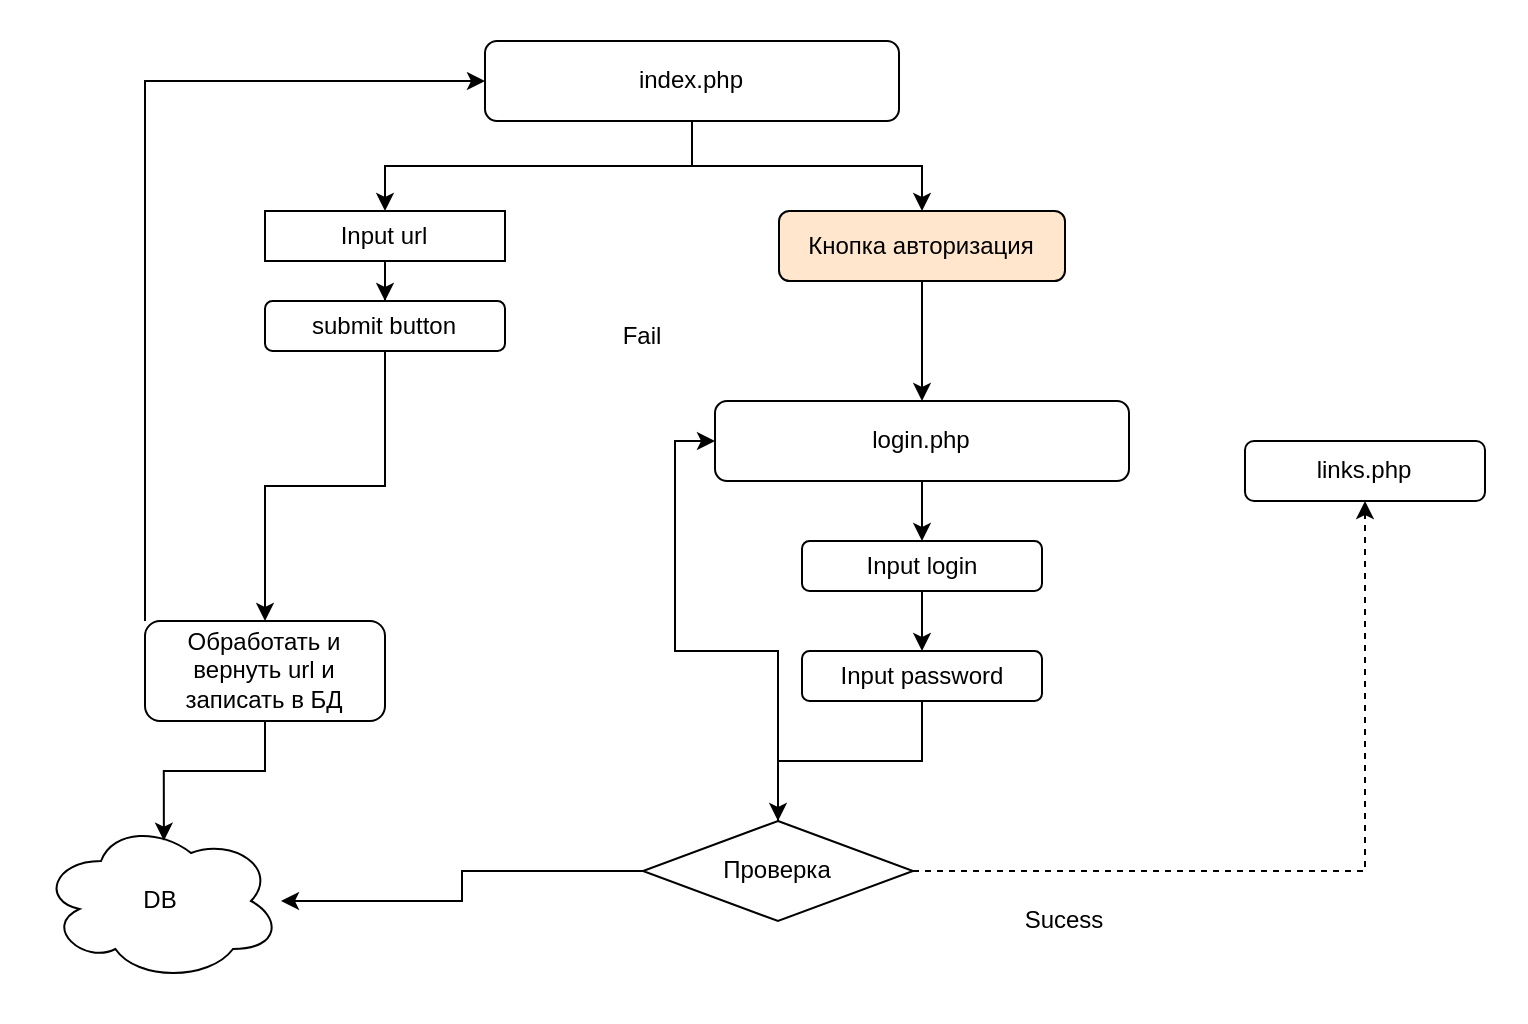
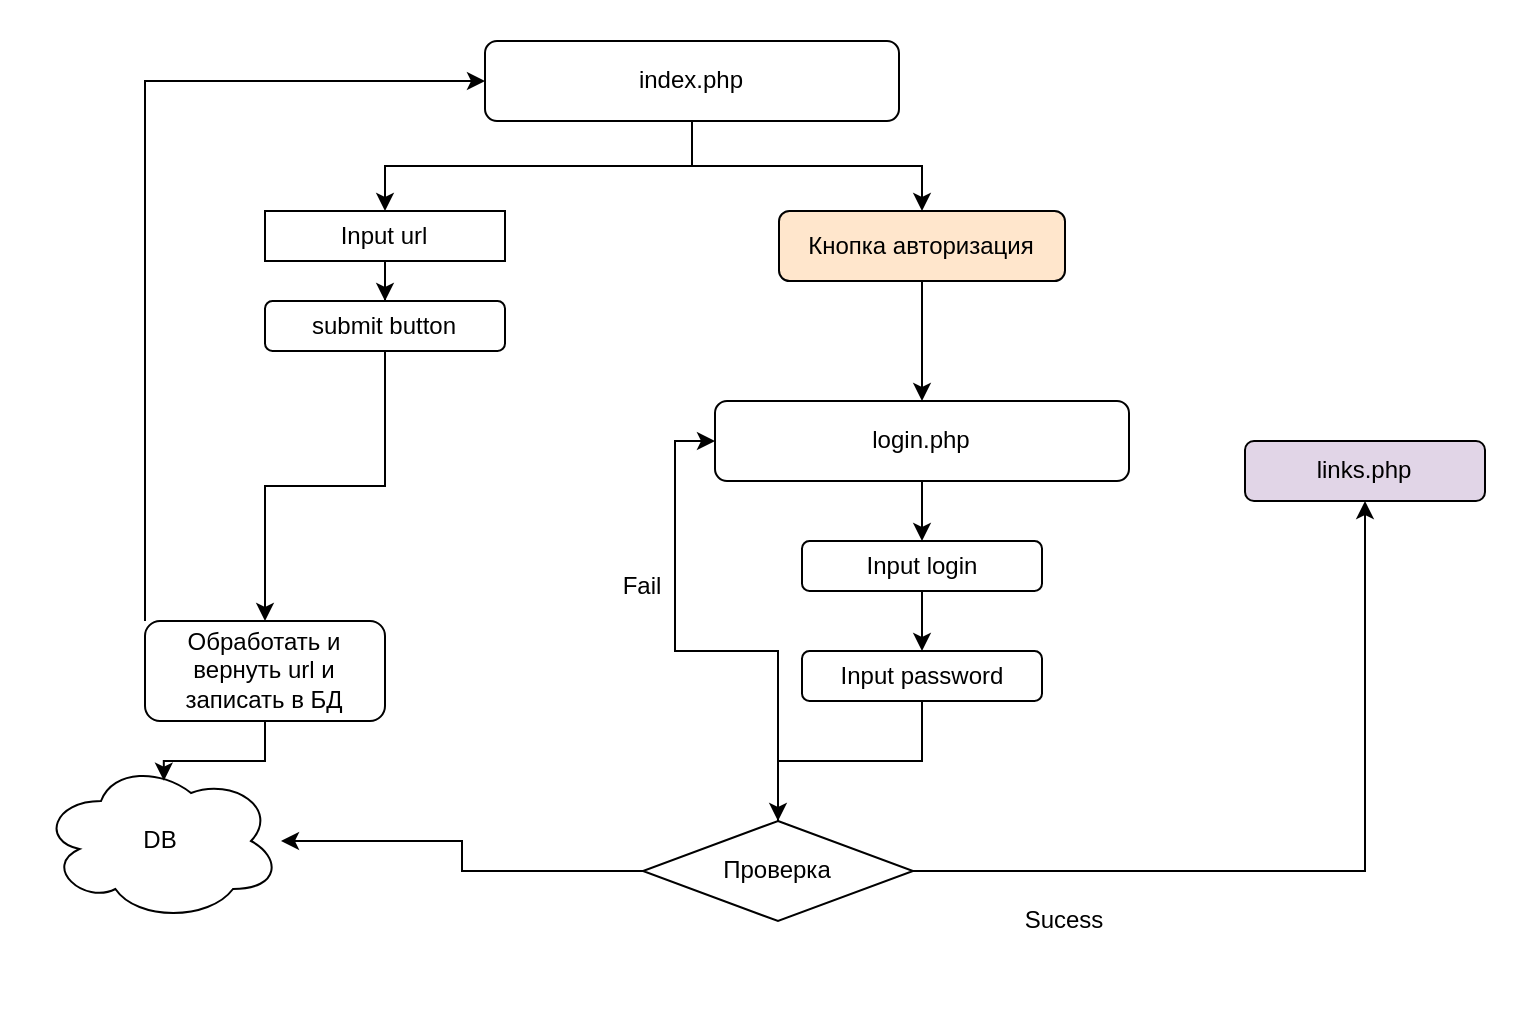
node "Fail": moved (643, 336) -> (643, 586)
node "links.php": fillcolor #ffffff -> #e1d5e7
edge "Проверка" -> "links.php": style dashed -> solid
node "DB": moved (161, 901) -> (161, 841)
